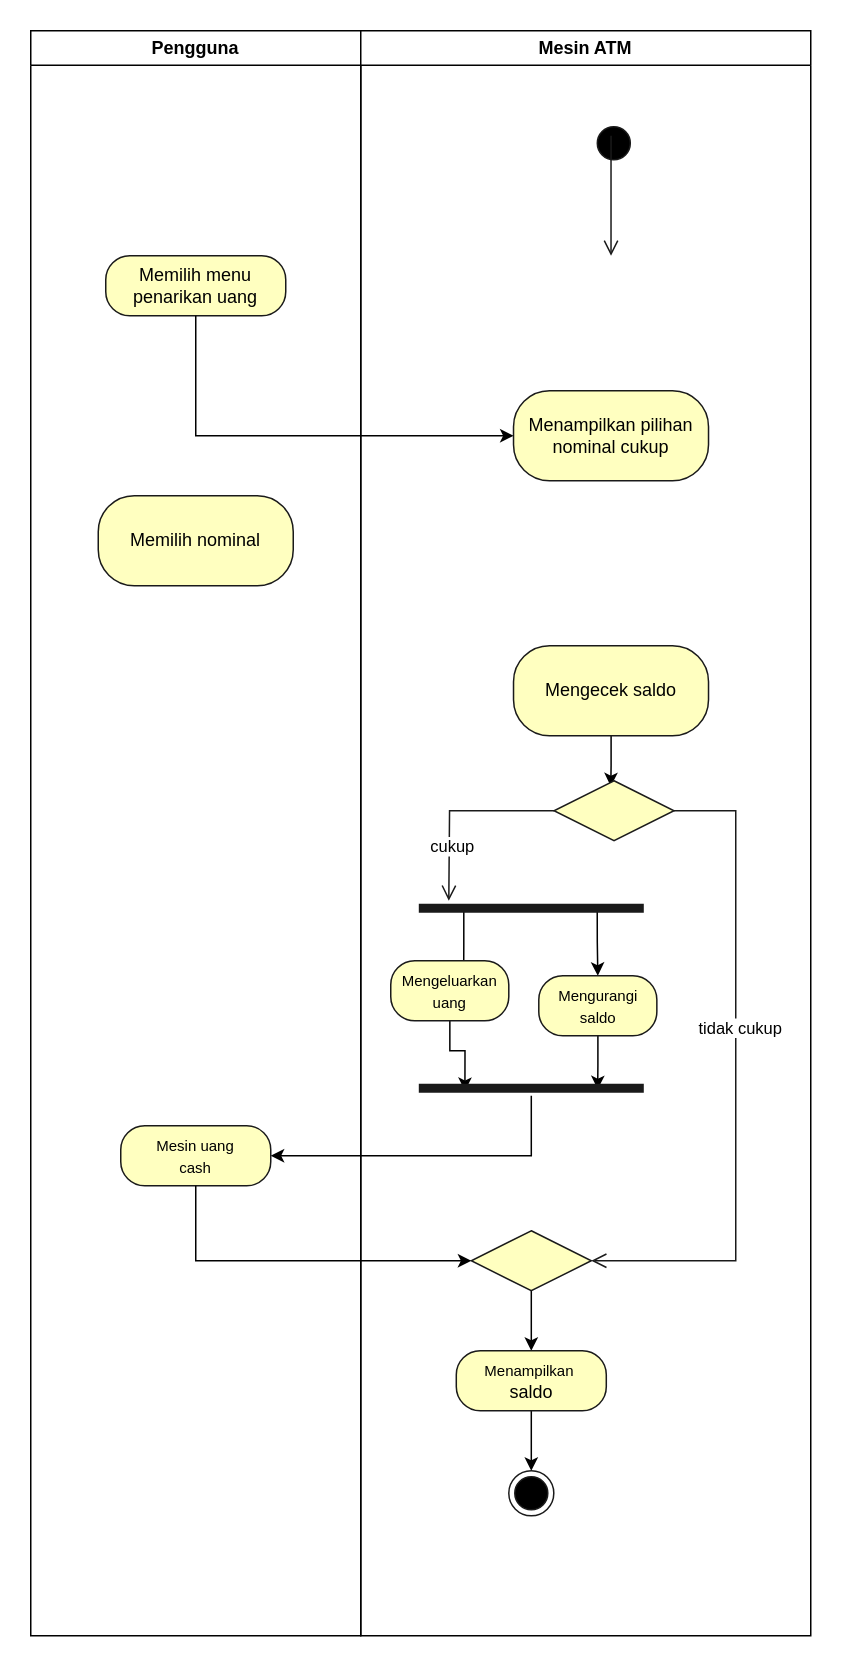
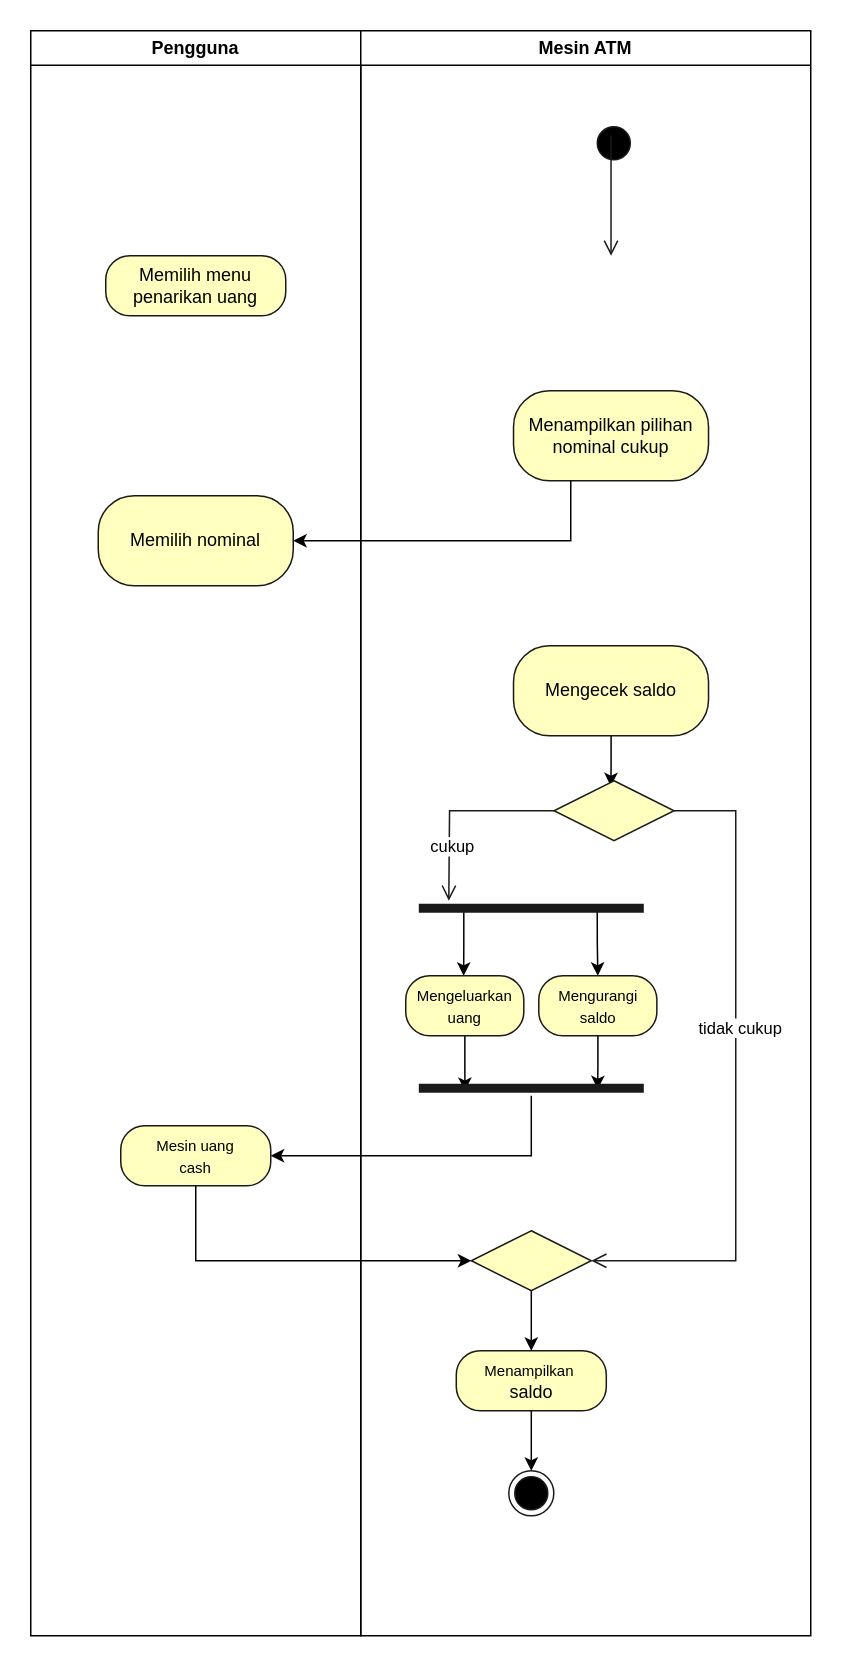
edge "Memilih menu penarikan uang" -> "Menampilkan pilihan nominal cukup": removed
edge "Menampilkan pilihan nominal cukup" -> "Memilih nominal": added
node "Mengeluarkan uang": moved (450, 991) -> (465, 1006)
